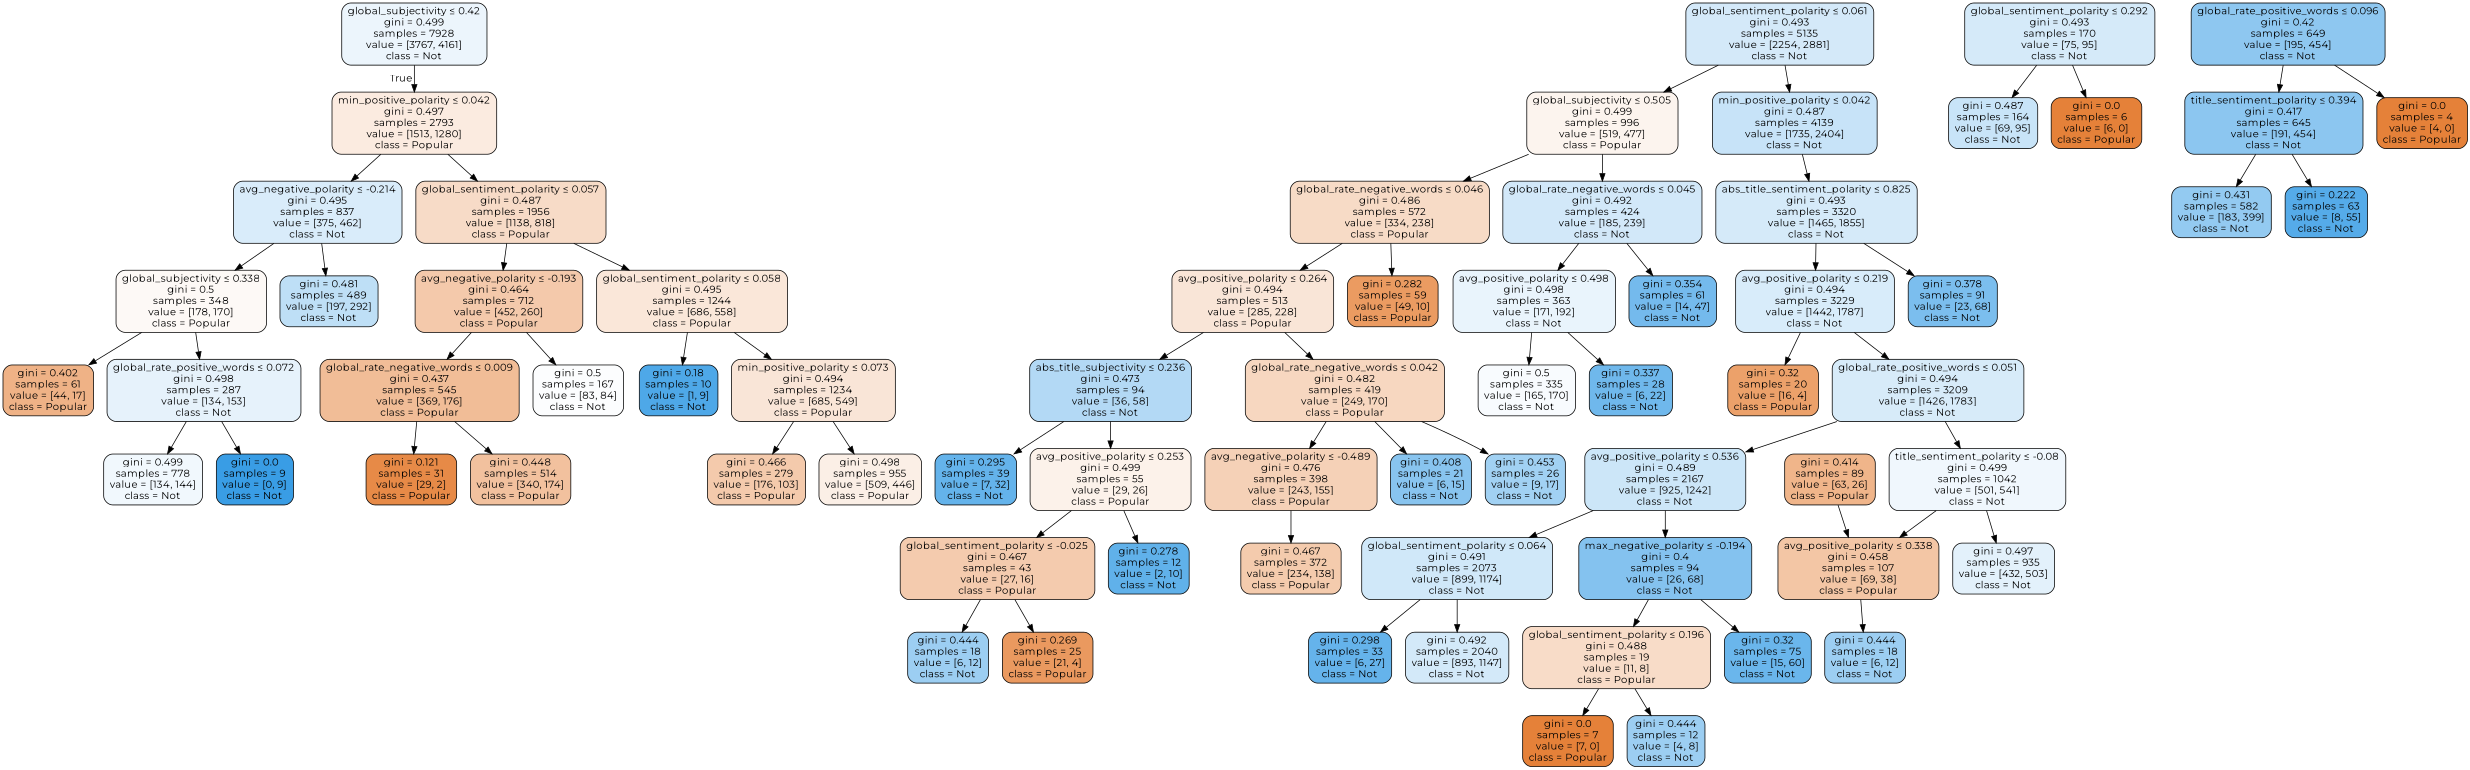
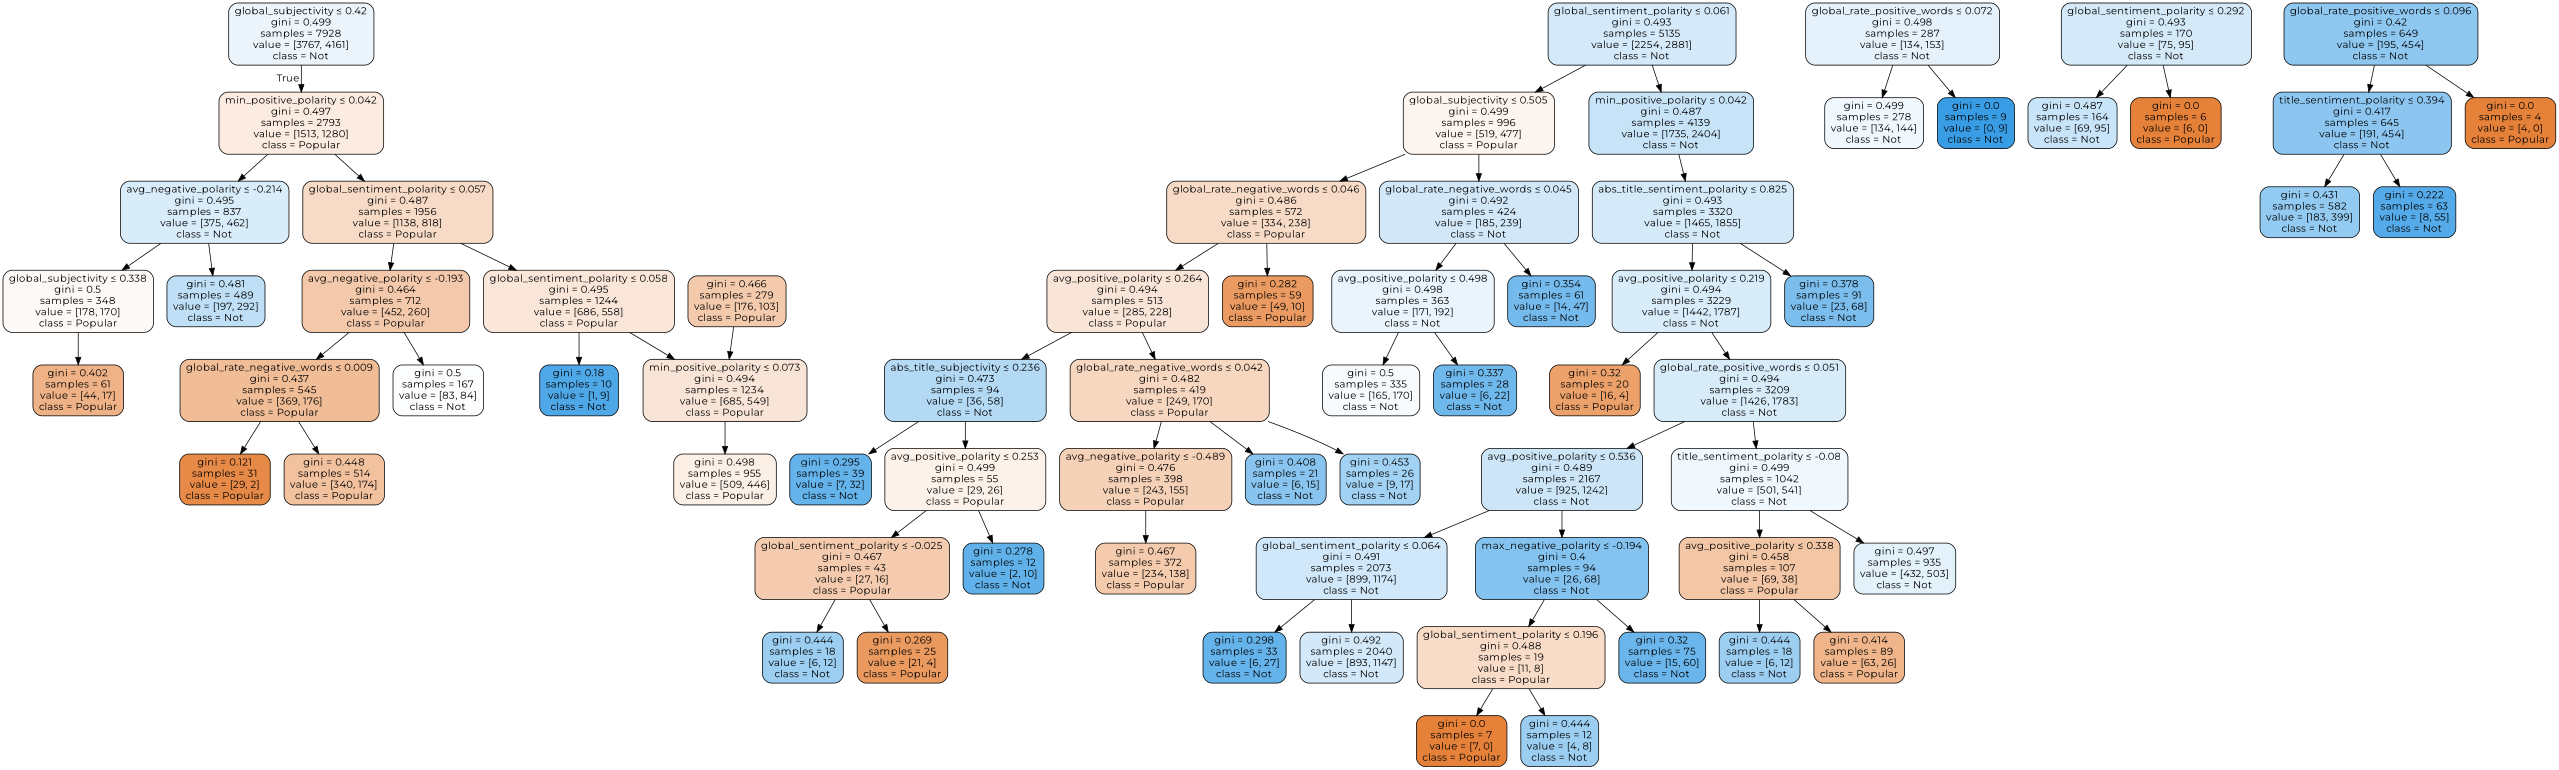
edge "global_subjectivity ≤ 0.338" -> "global_rate_positive_words ≤ 0.072": removed
edge "min_positive_polarity ≤ 0.073" -> "gini = 0.466": reversed
node "gini = 0.499": text "samples = 778" -> "samples = 278"
edge "gini = 0.414" -> "avg_positive_polarity ≤ 0.338": reversed
